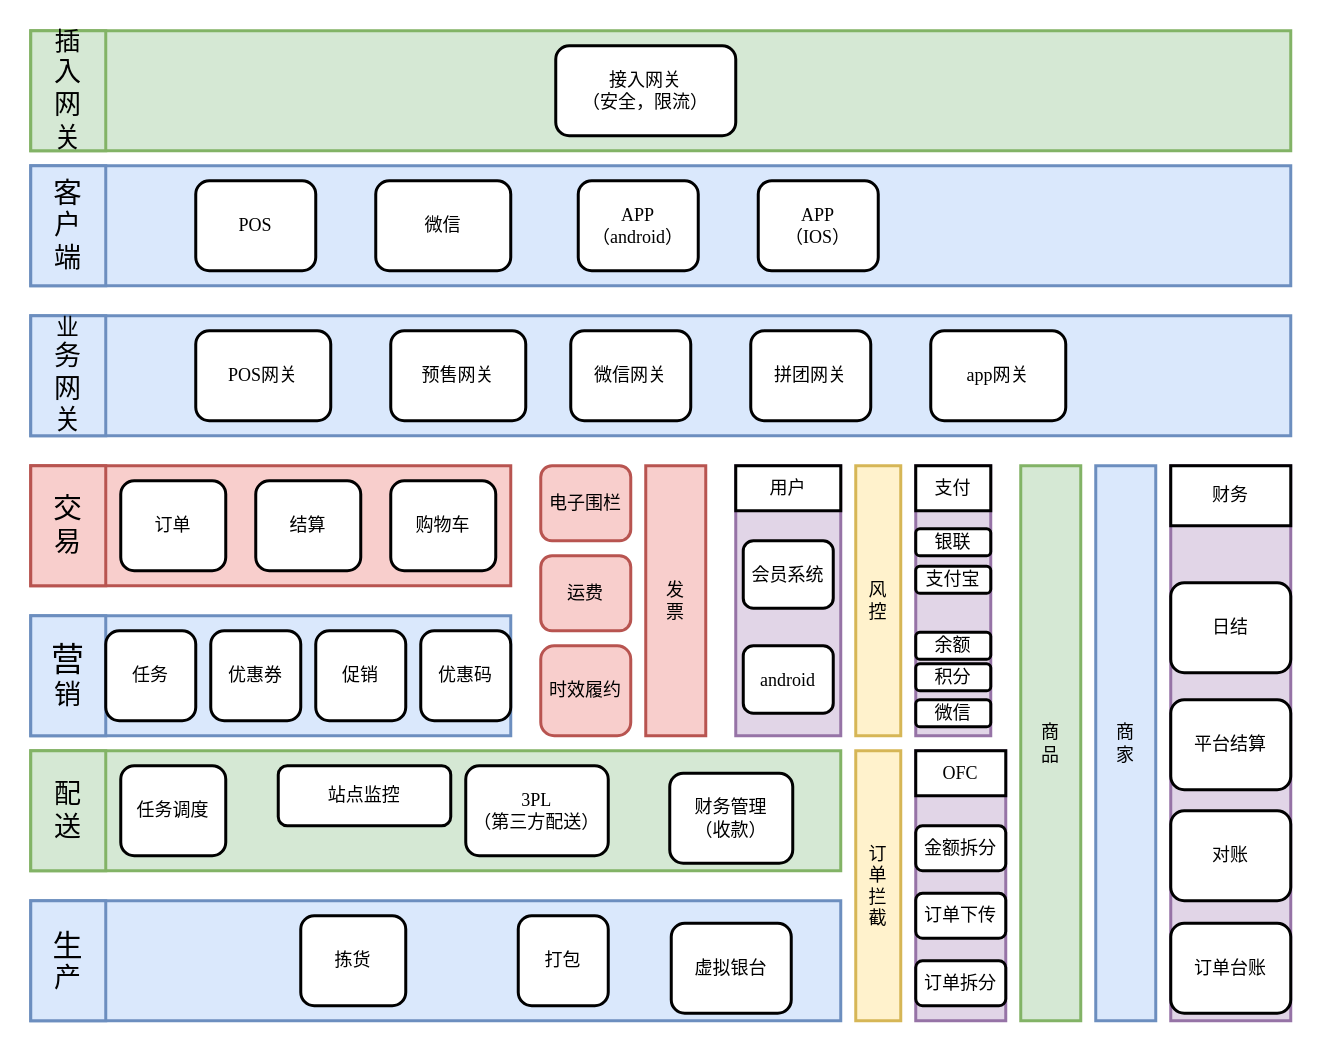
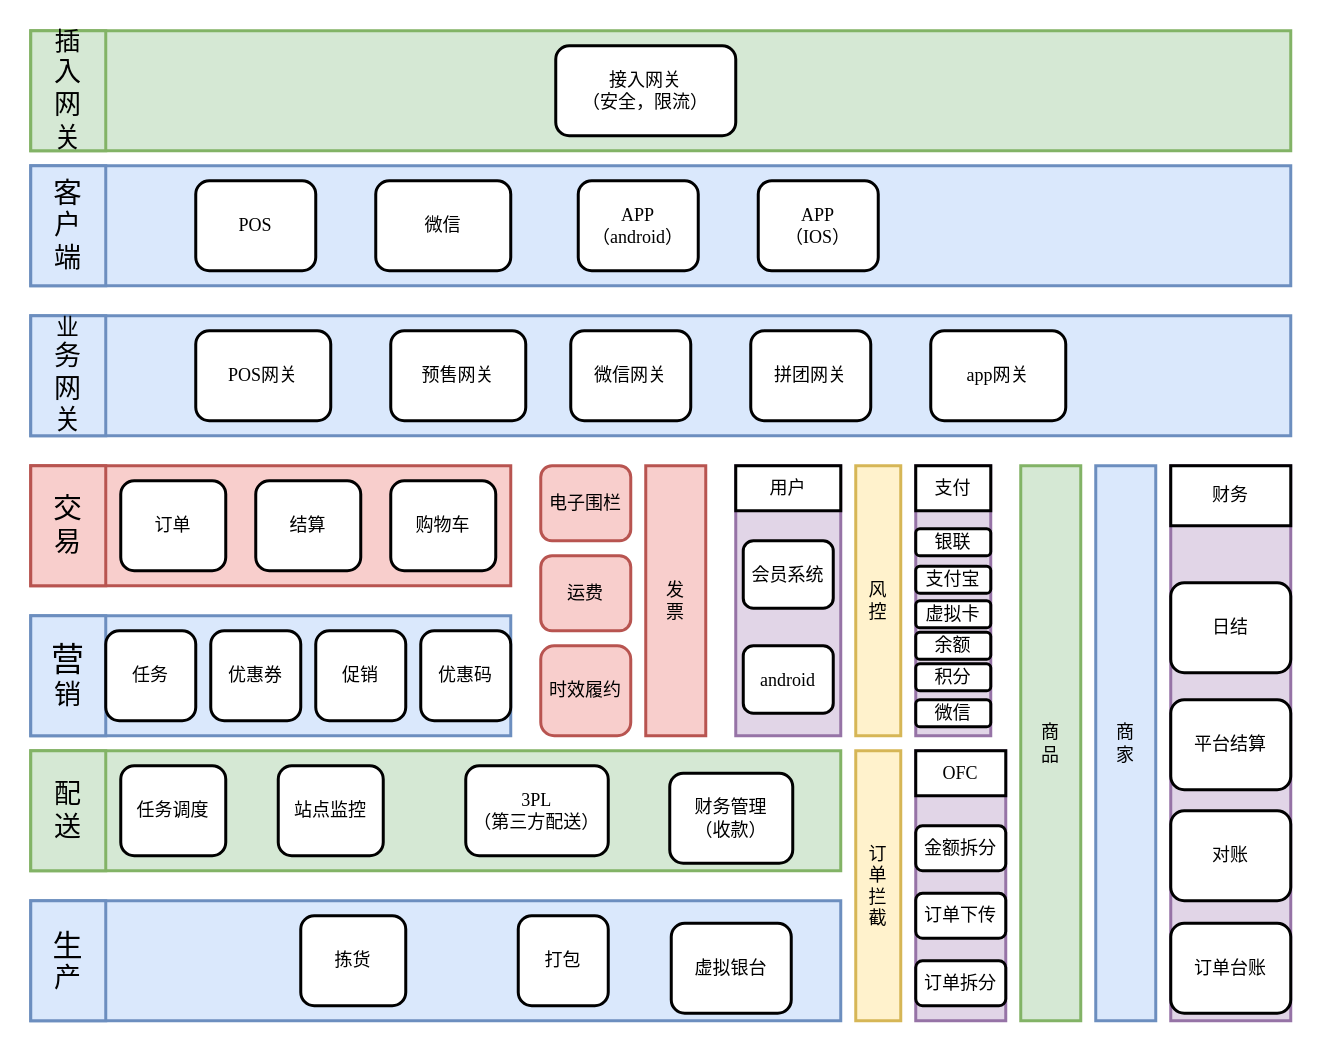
node "虚拟卡": added
node "站点监控": size 173x60 -> 105x90
